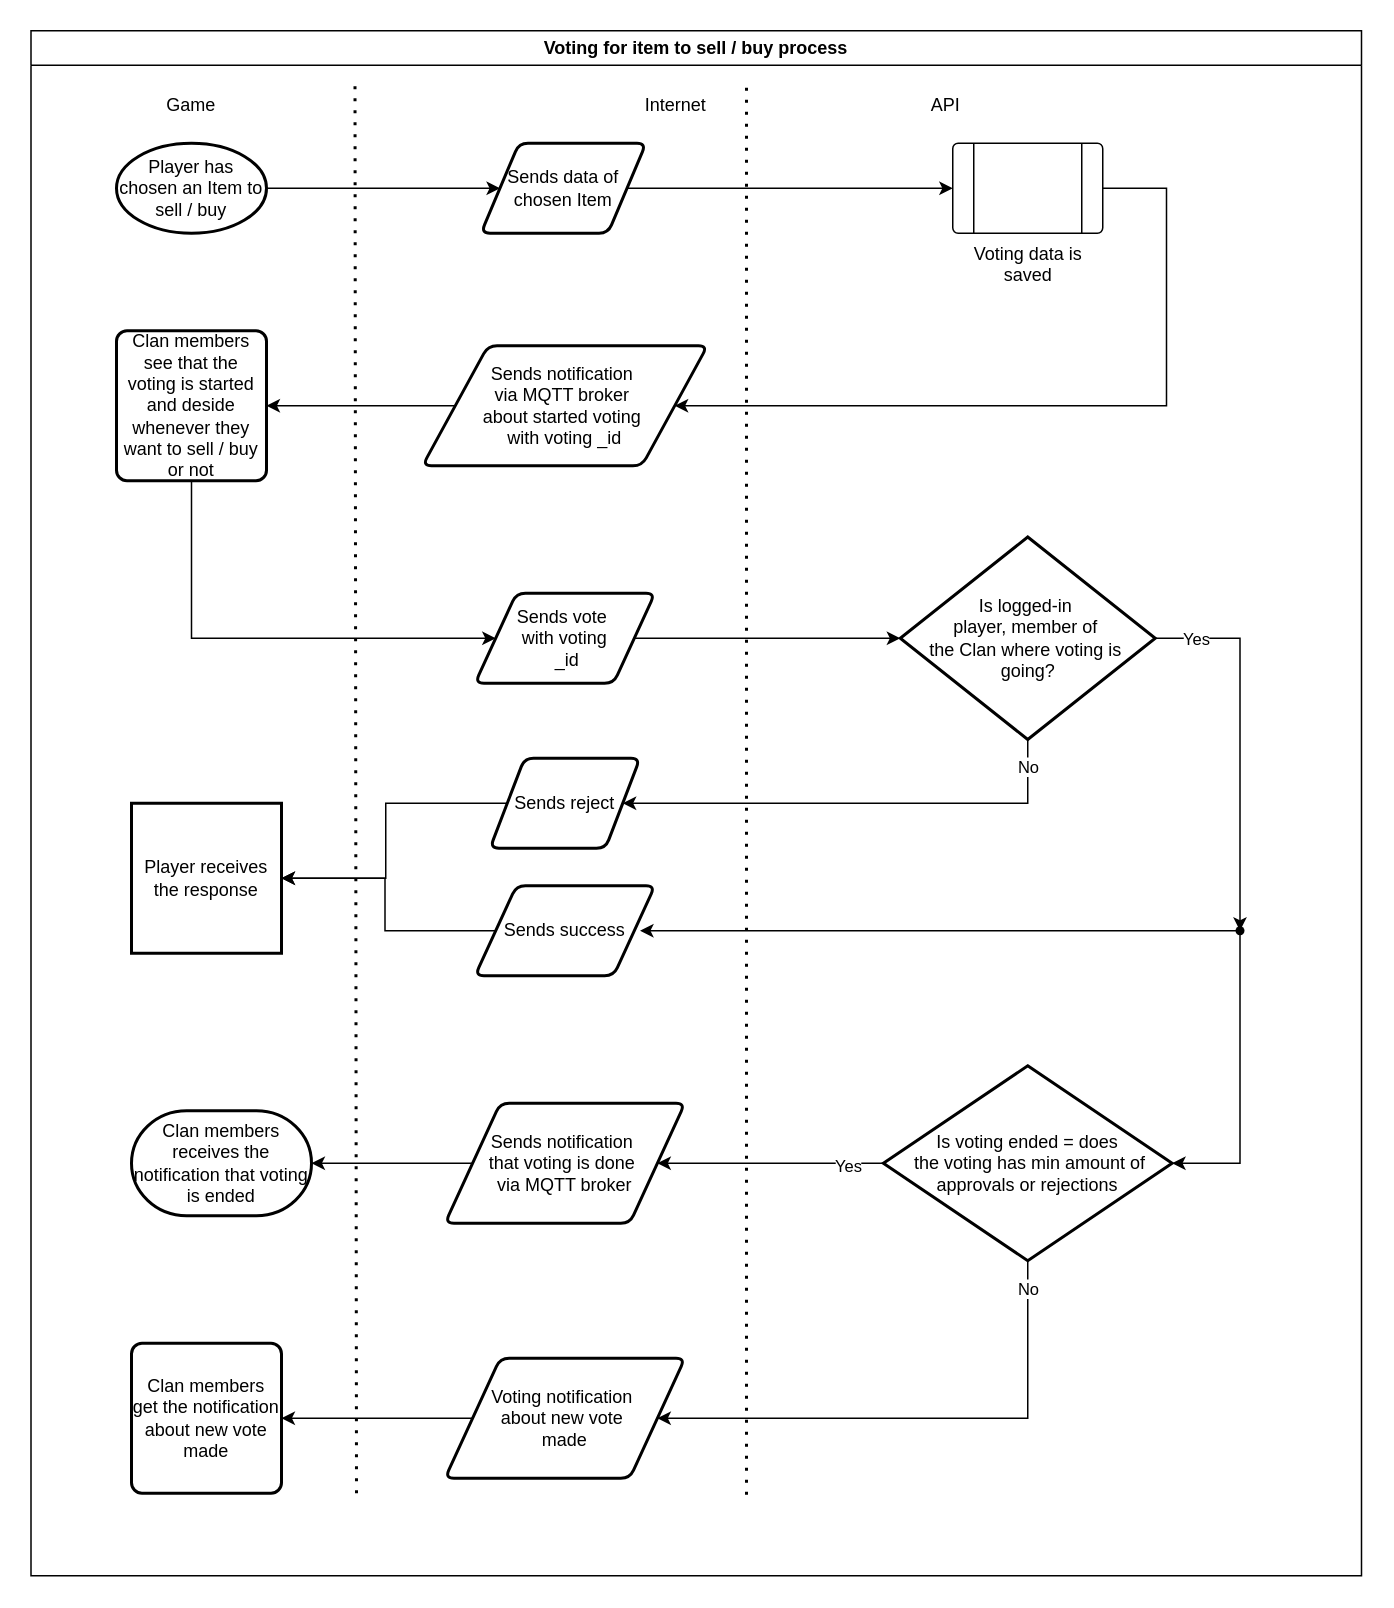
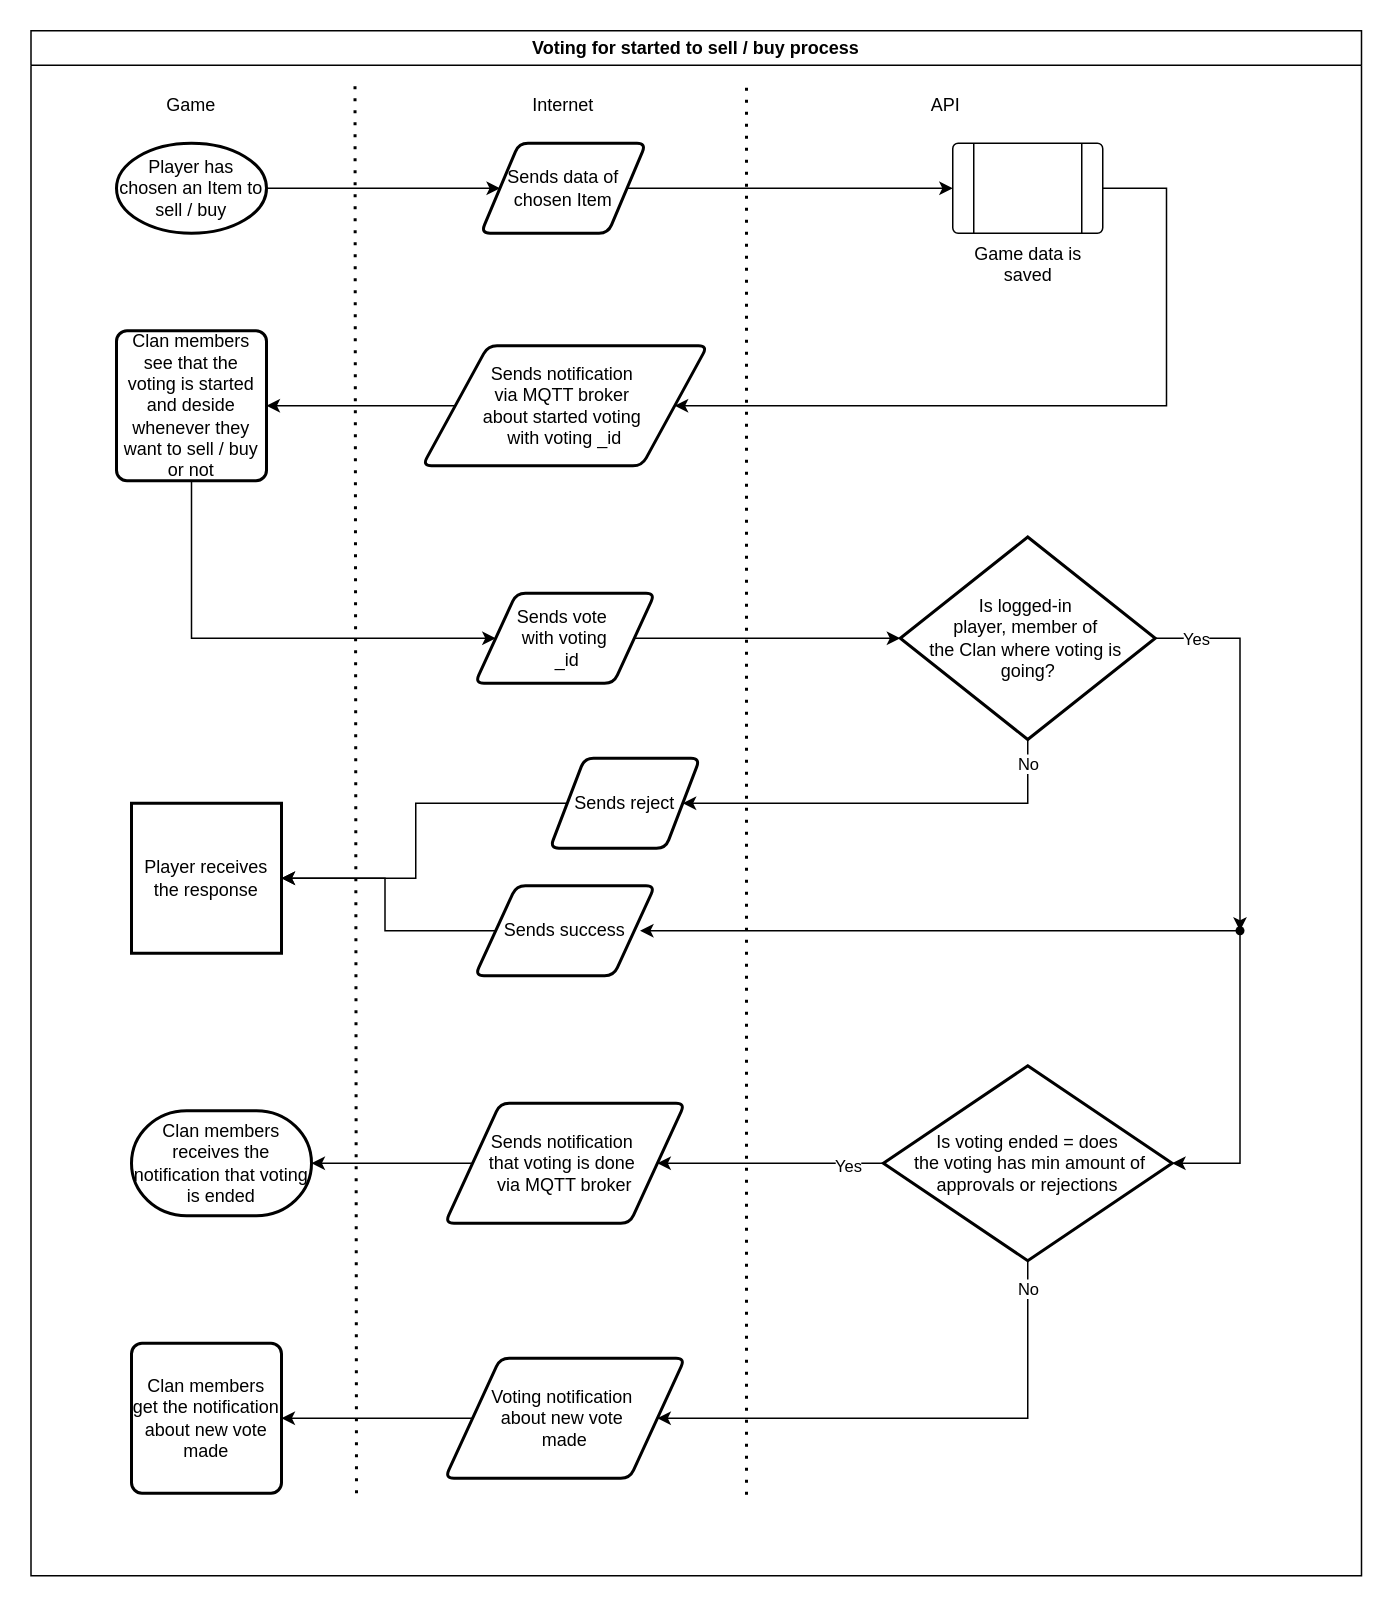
node "Voting for item to sell / buy process": label "Voting for item to sell / buy process" -> "Voting for started to sell / buy process"
node "Internet": moved (676, 106) -> (563, 106)
node "Voting data is saved": label "Voting data is saved" -> "Game data is saved"
node "Sends reject": moved (565, 803) -> (625, 803)
